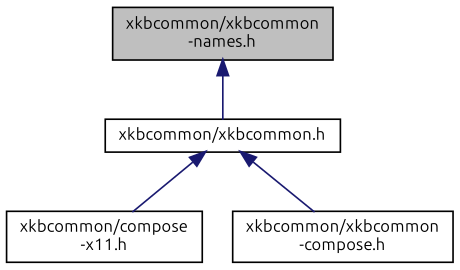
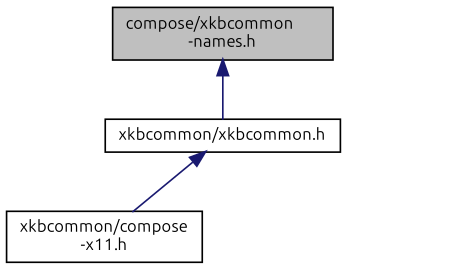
node "xkbcommon/xkbcommon -names.h": label "xkbcommon/xkbcommon -names.h" -> "compose/xkbcommon -names.h"
node "xkbcommon/xkbcommon -compose.h": removed
